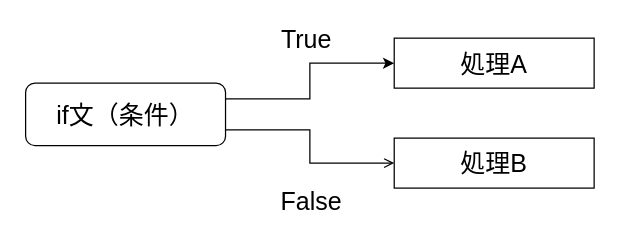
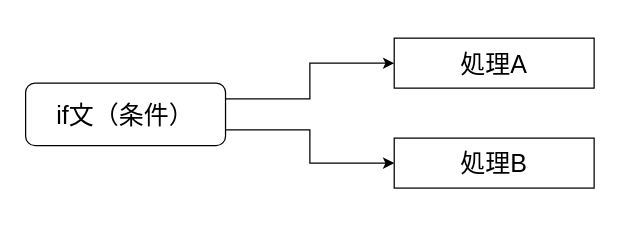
node "True": removed
edge "if文（条件）" -> "処理B": arrowhead open -> classic
node "False": removed
